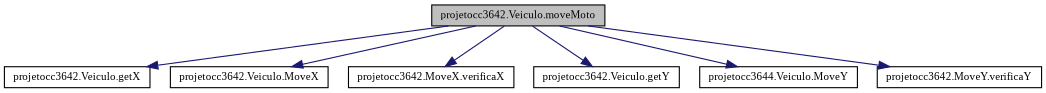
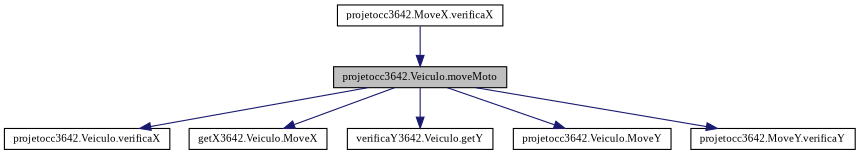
edge "projetocc3642.Veiculo.moveMoto" -> "projetocc3642.MoveX.verificaX": reversed
node "projetocc3642.Veiculo.getX": label "projetocc3642.Veiculo.getX" -> "projetocc3642.Veiculo.verificaX"
node "projetocc3642.Veiculo.MoveX": label "projetocc3642.Veiculo.MoveX" -> "getX3642.Veiculo.MoveX"
node "projetocc3642.Veiculo.getY": label "projetocc3642.Veiculo.getY" -> "verificaY3642.Veiculo.getY"
node "projetocc3644.Veiculo.MoveY": label "projetocc3644.Veiculo.MoveY" -> "projetocc3642.Veiculo.MoveY"
